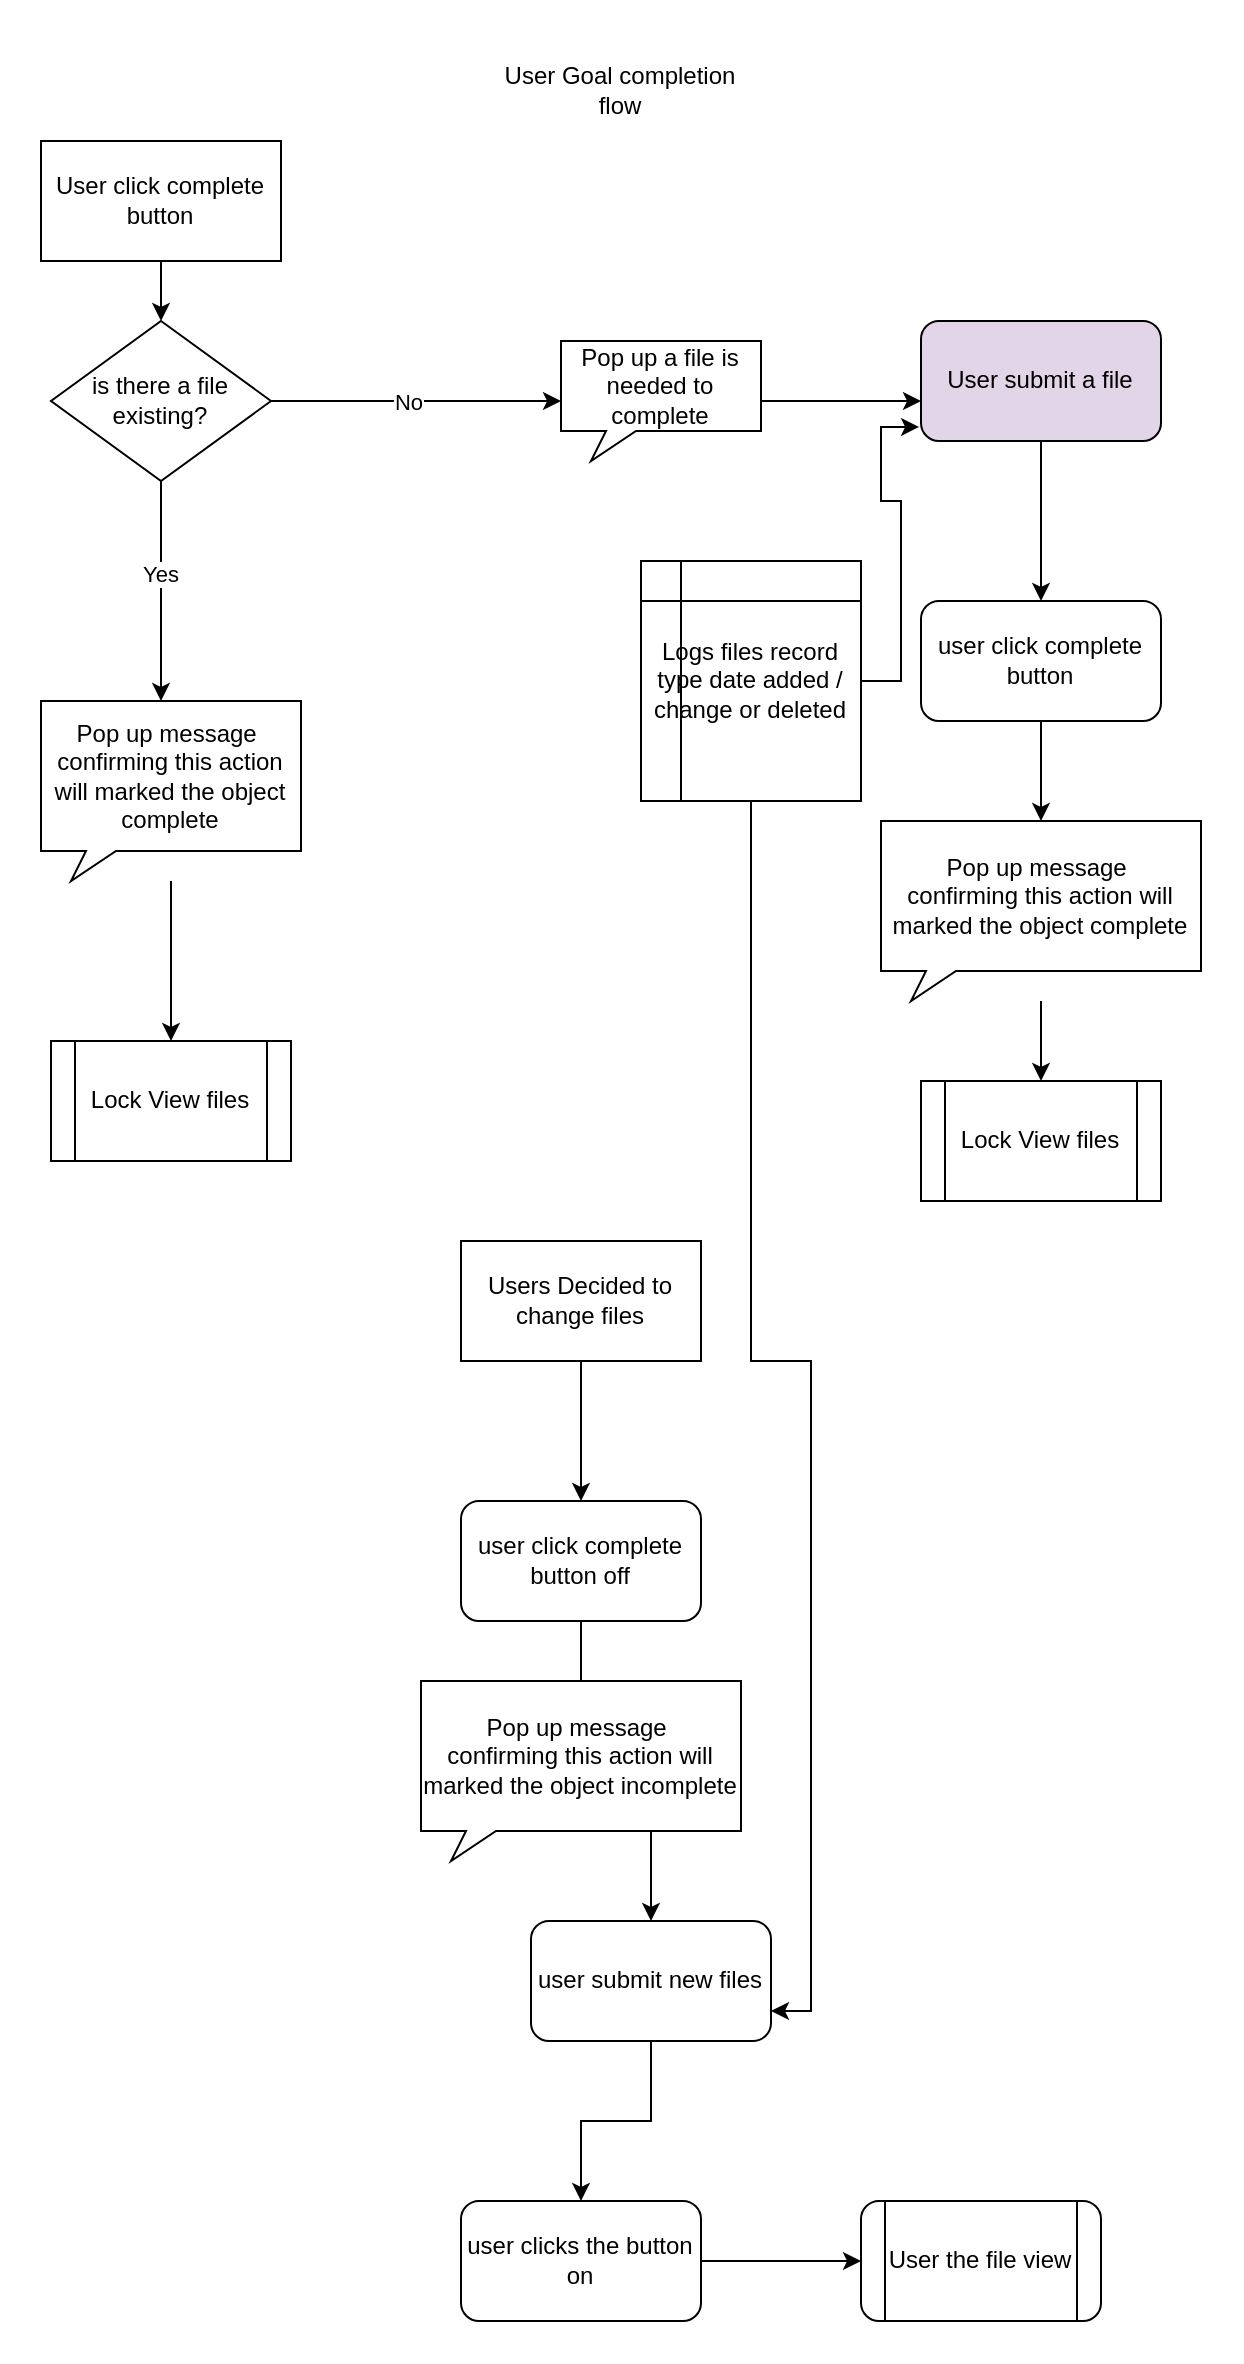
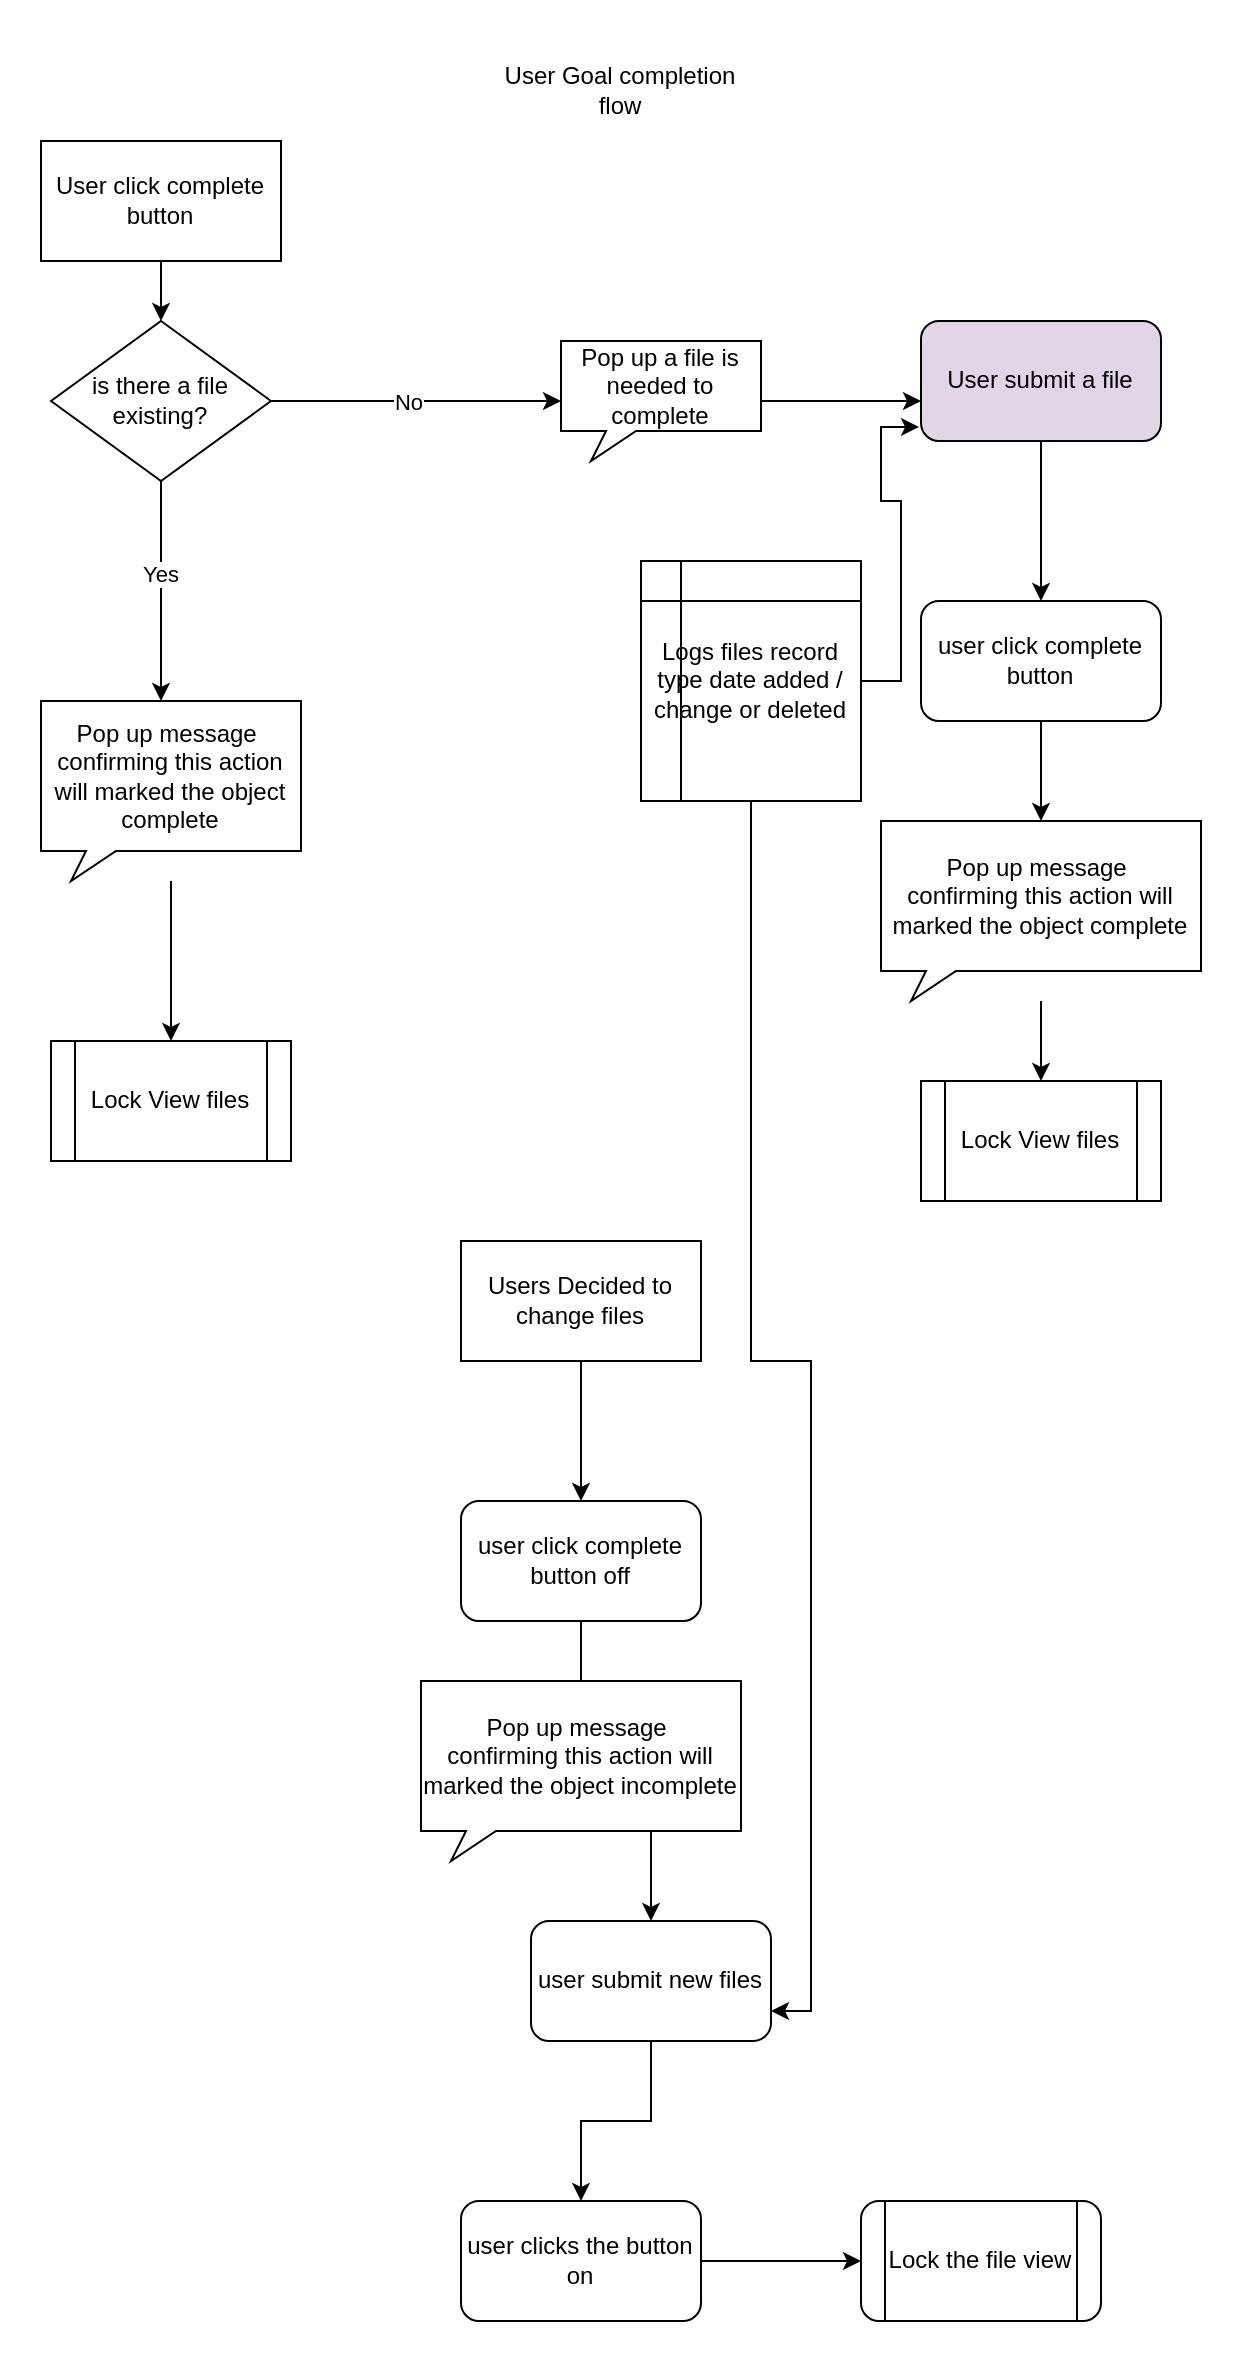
node "User the file view": label "User the file view" -> "Lock the file view"
